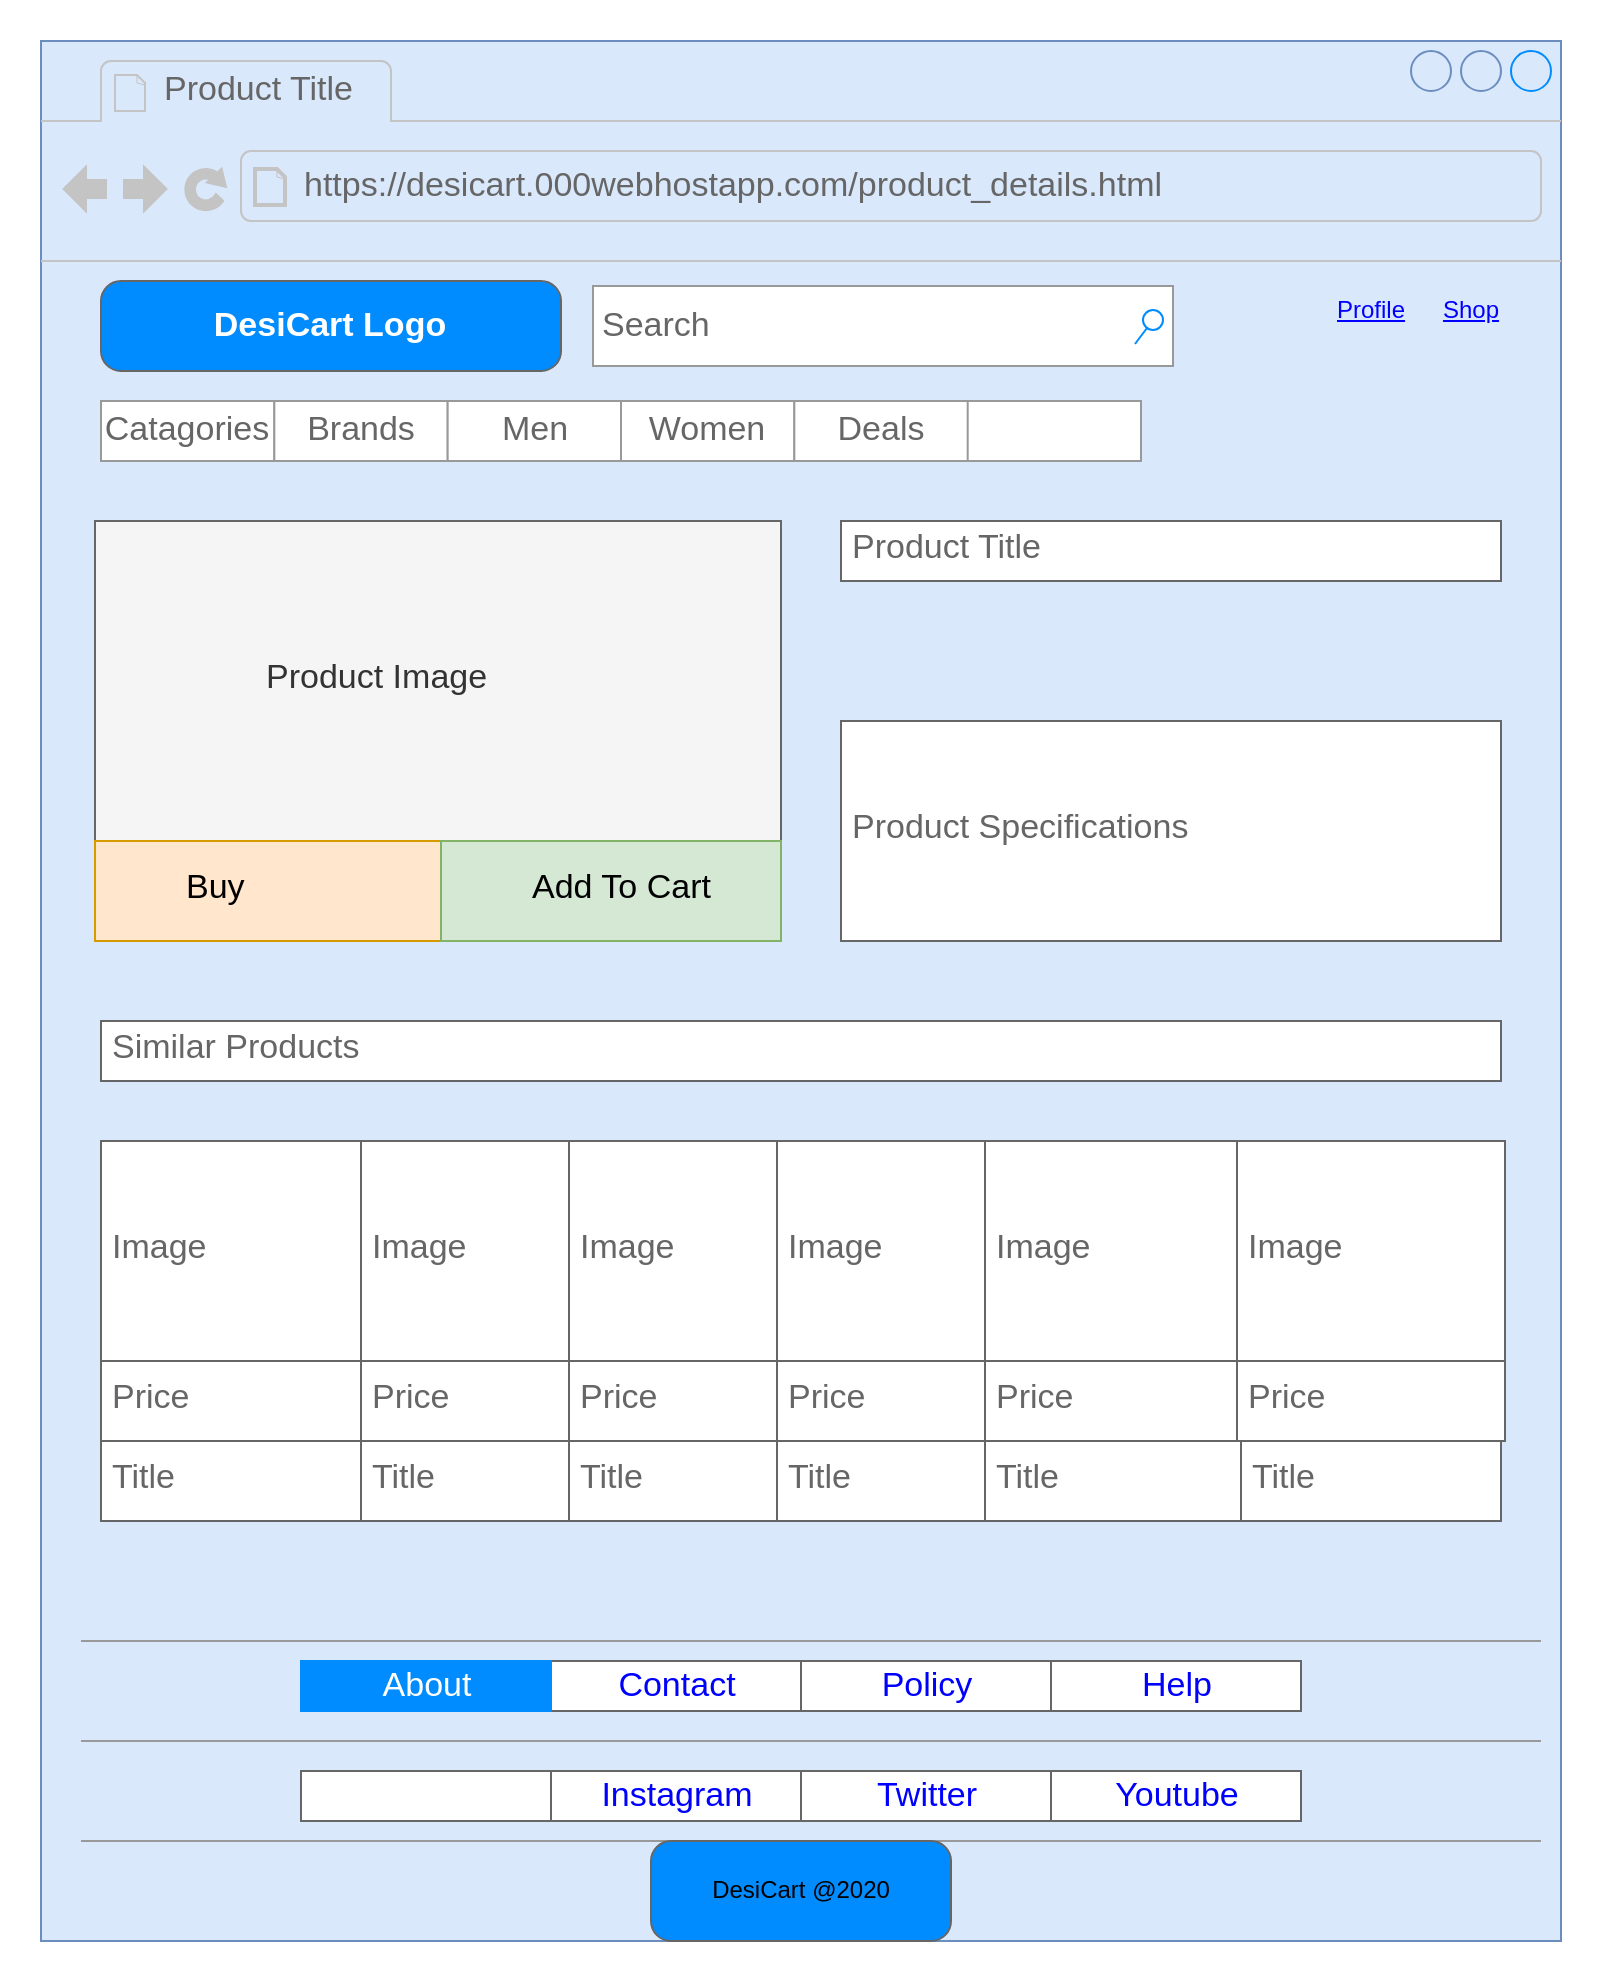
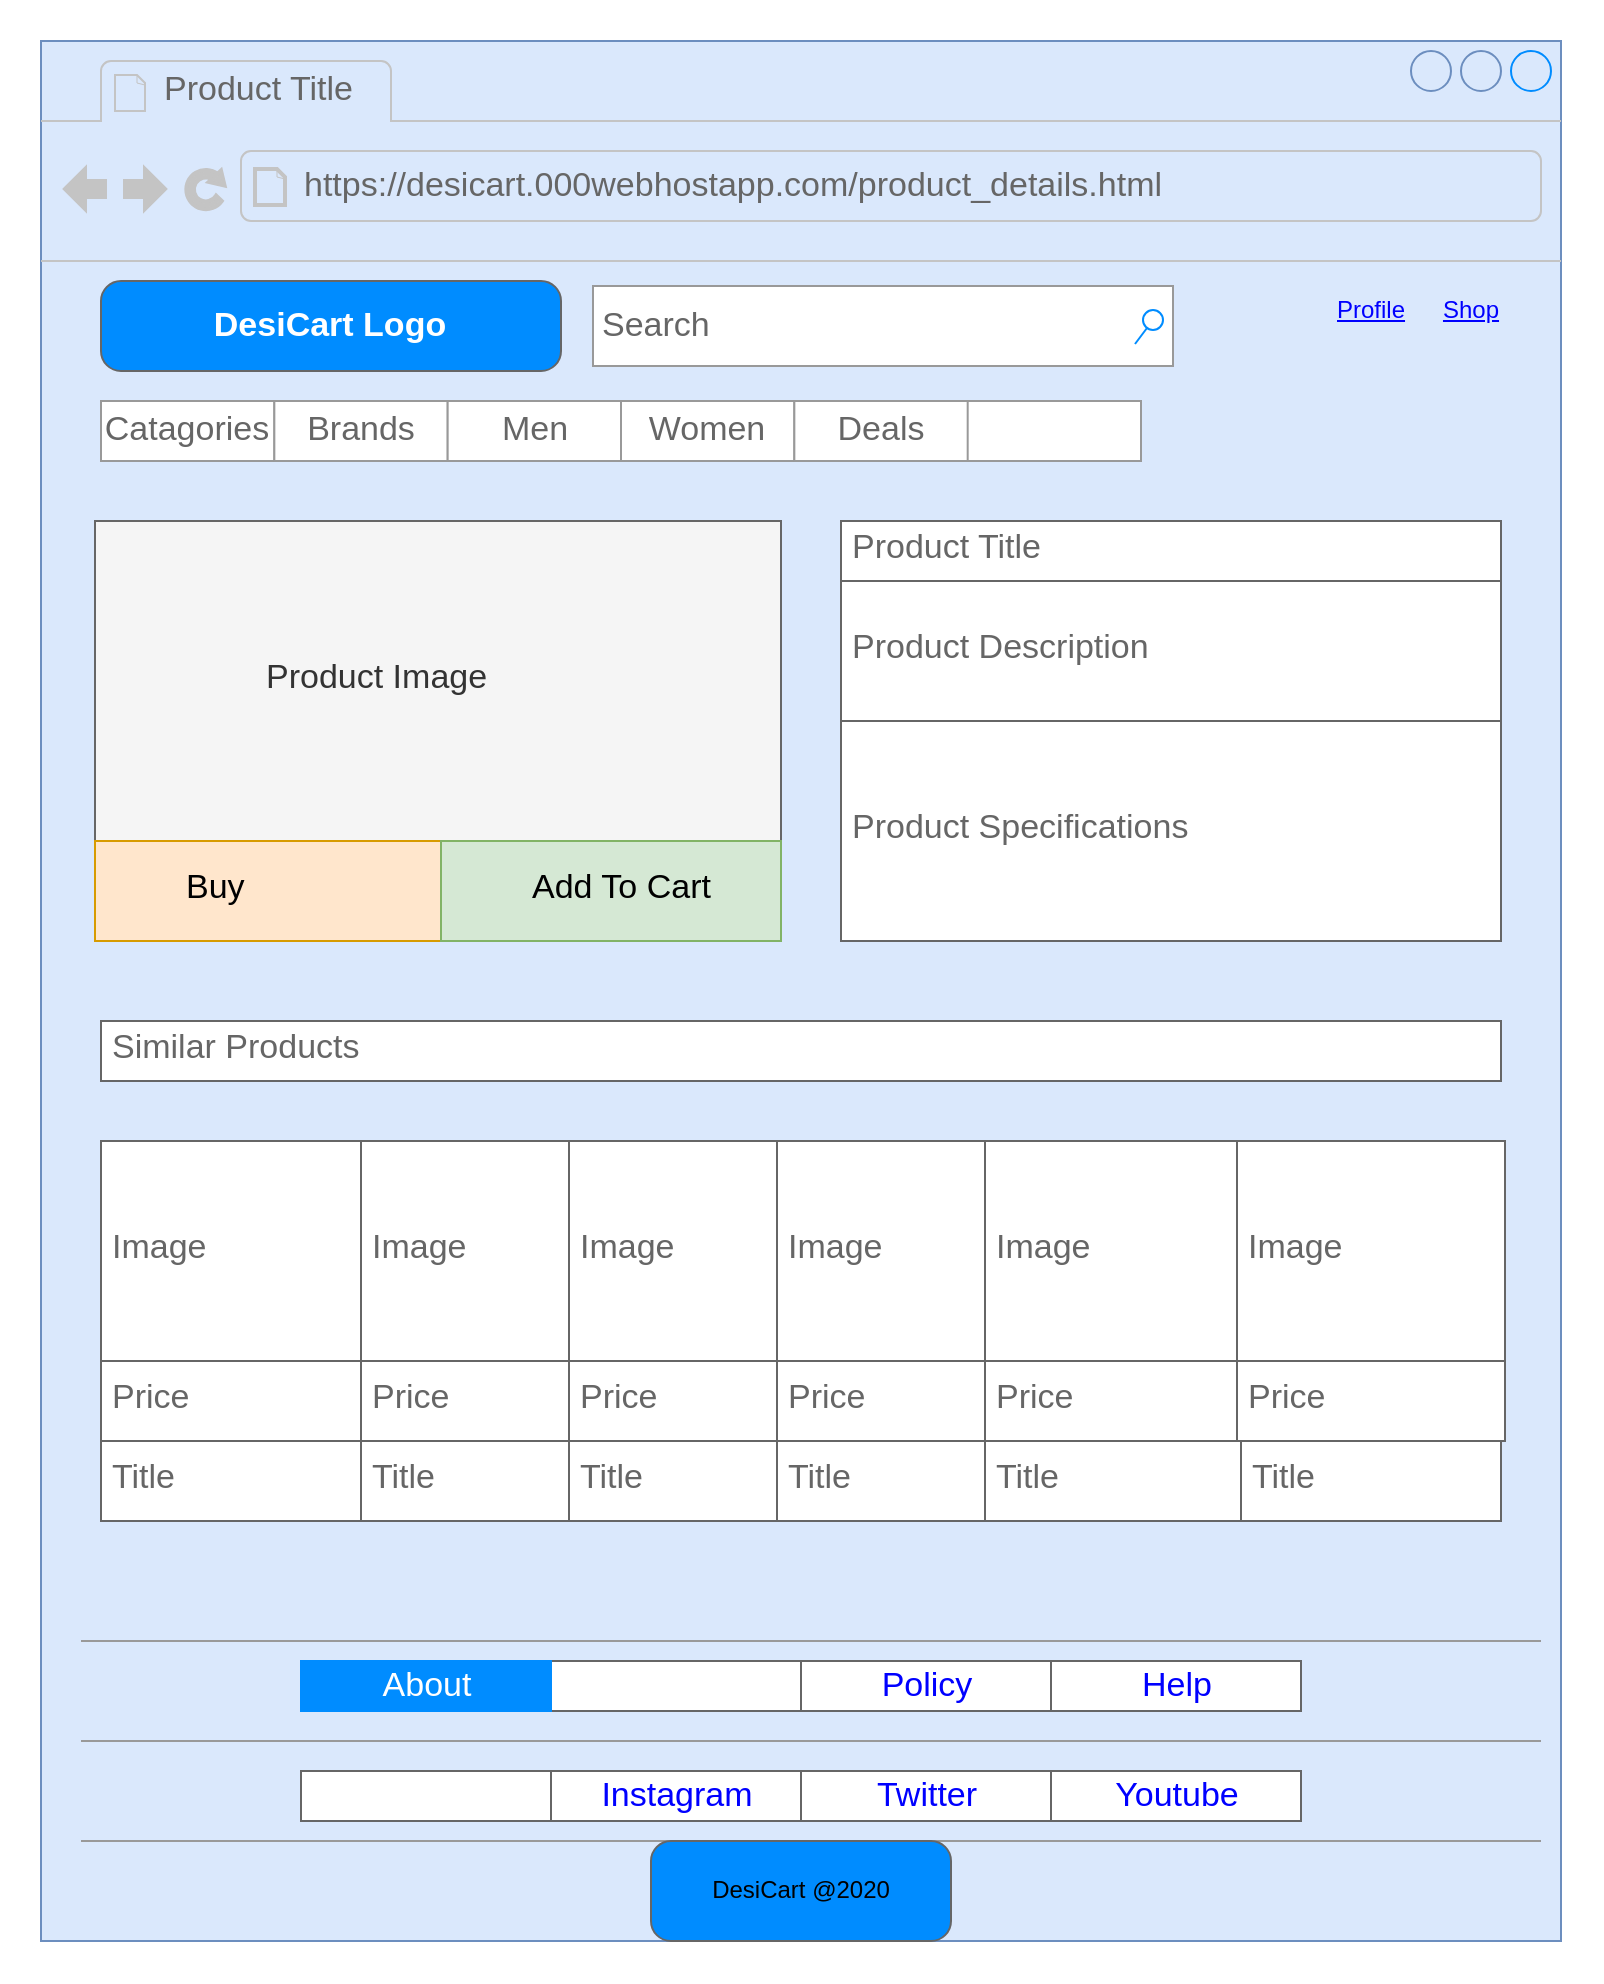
node "Product Description": added
node "Contact": removed
